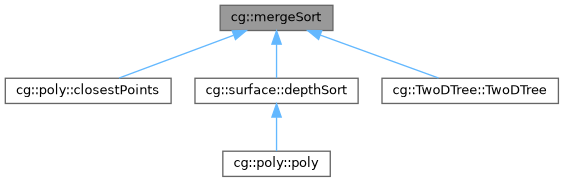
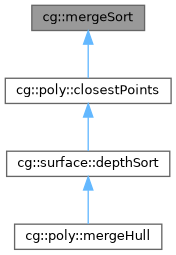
edge "cg::surface::depthSort" -> "cg::mergeSort": now "cg::surface::depthSort" -> "cg::poly::closestPoints"
node "cg::TwoDTree::TwoDTree": removed
node "cg::poly::poly": label "cg::poly::poly" -> "cg::poly::mergeHull"
